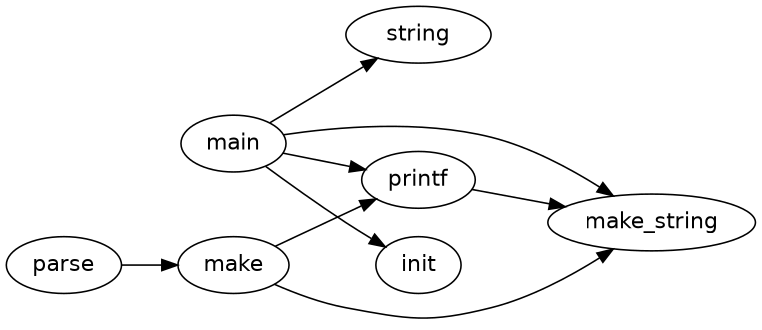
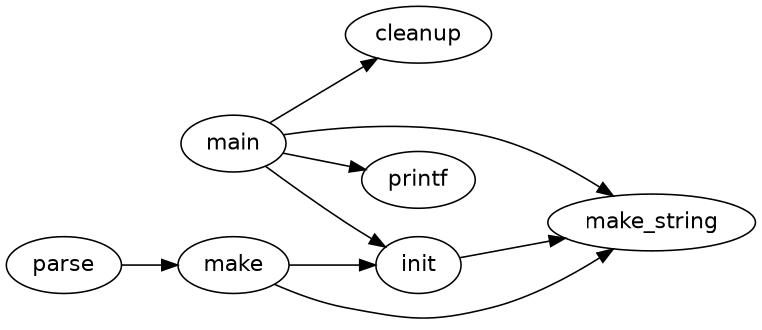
node "string": label "string" -> "cleanup"
edge "printf" -> "make_string": now "init" -> "make_string"
edge "make" -> "printf": now "make" -> "init"
